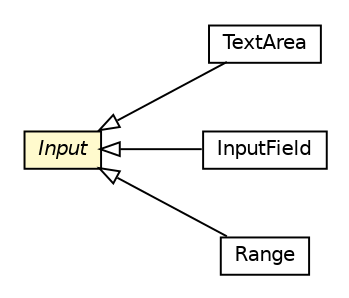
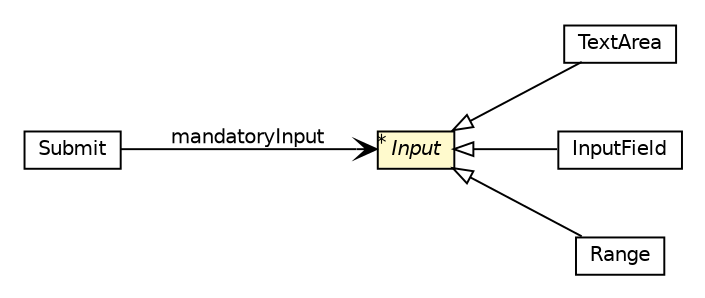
node "Submit": added
